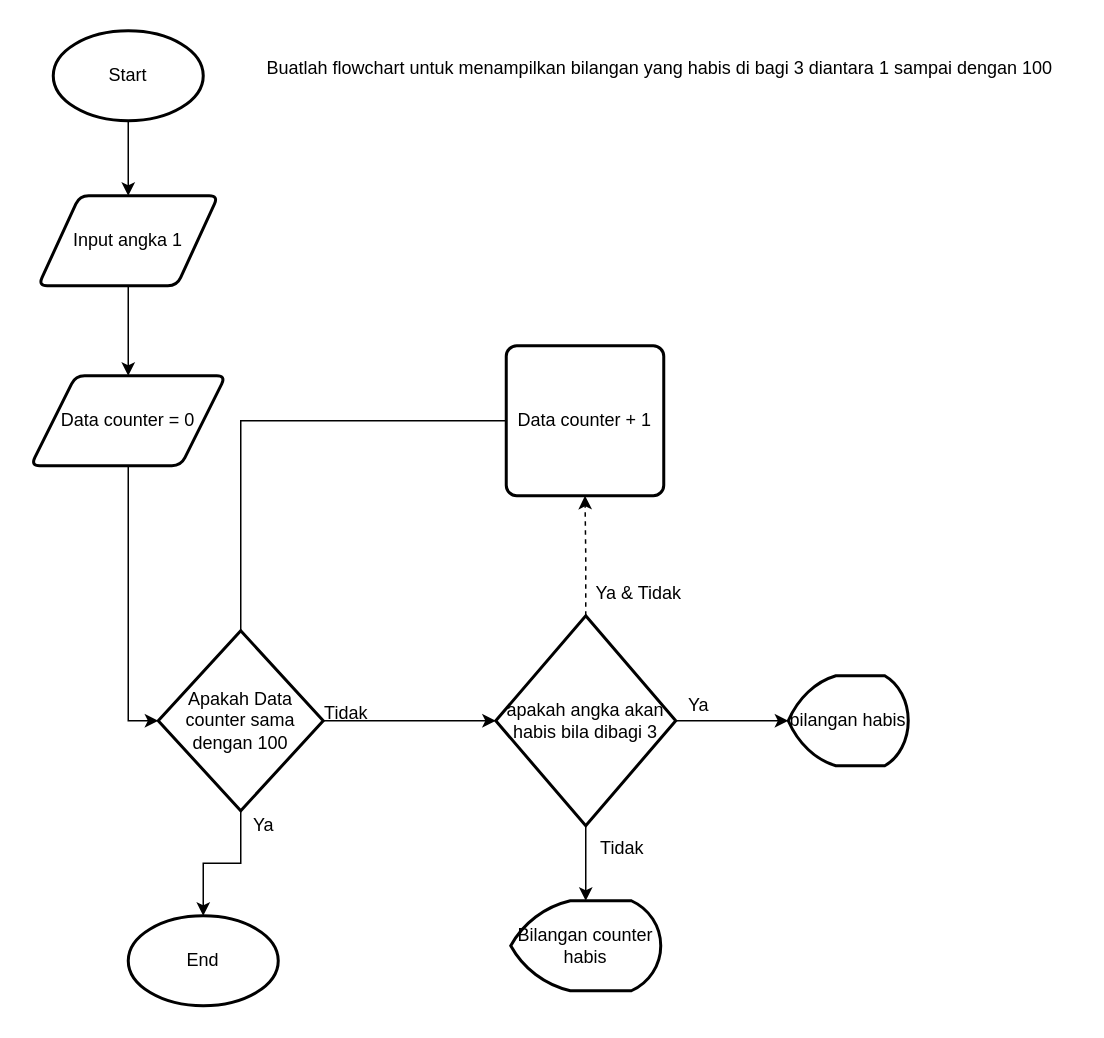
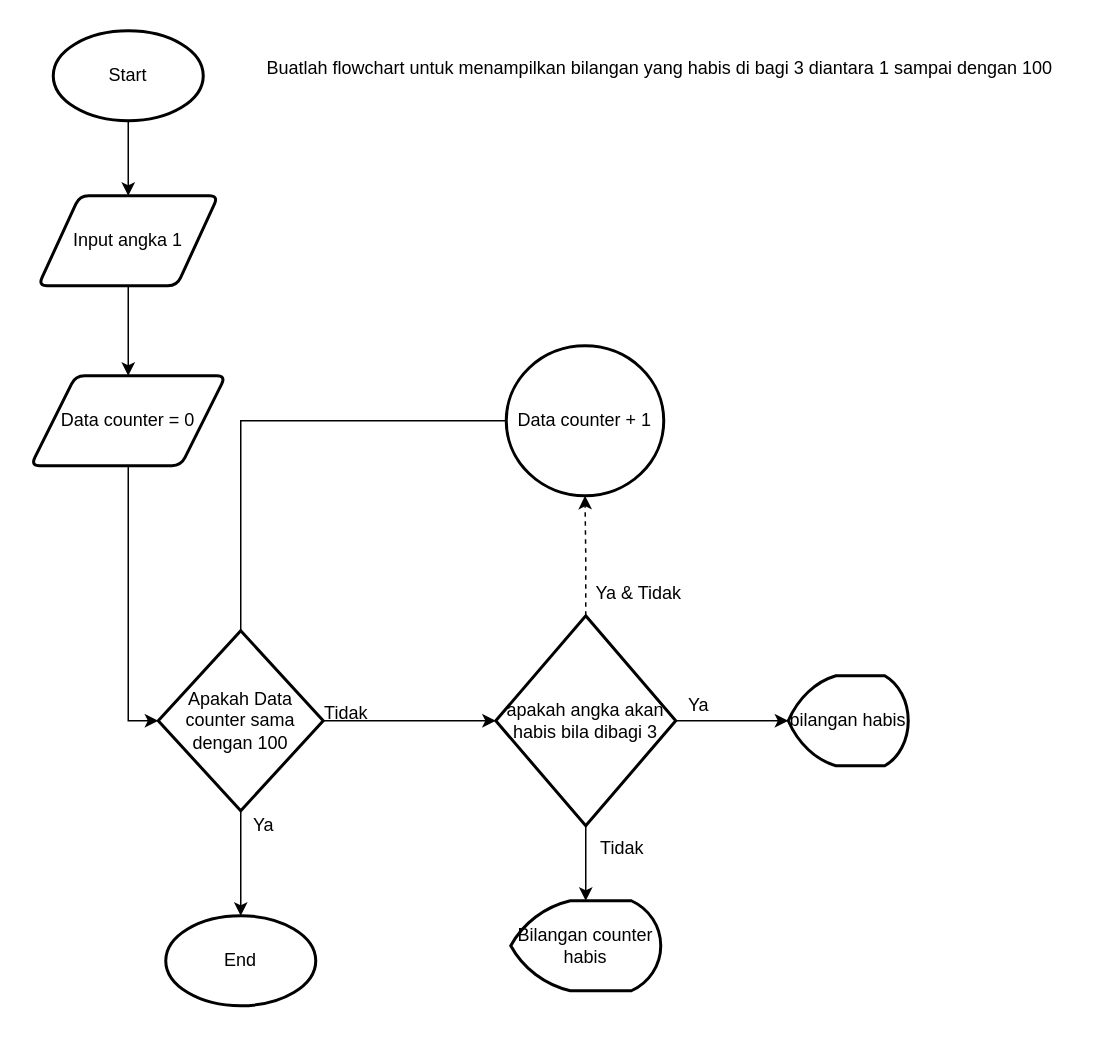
node "Data counter + 1": shape rounded rectangle -> ellipse
node "End": moved (203, 961) -> (241, 961)
